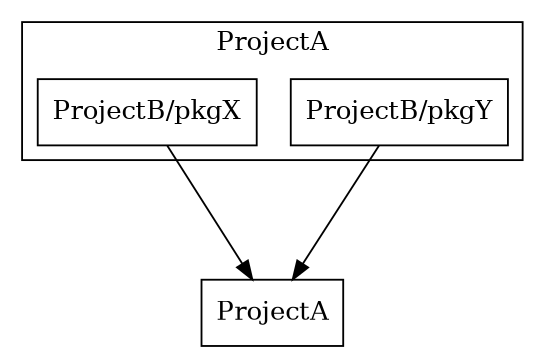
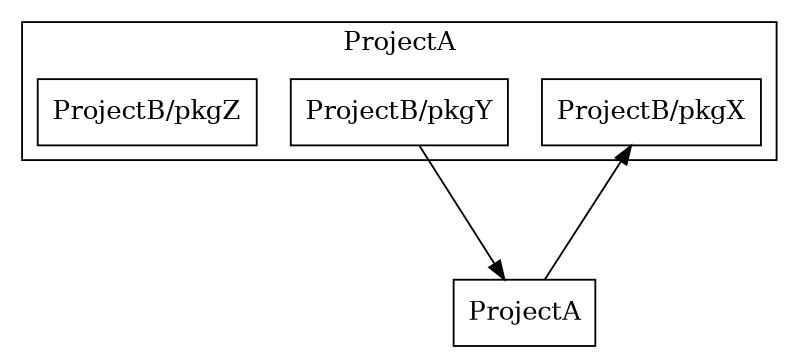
node "ProjectB/pkgZ": added
edge "ProjectB/pkgX" -> "ProjectA": reversed
